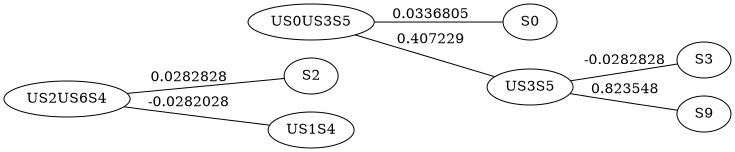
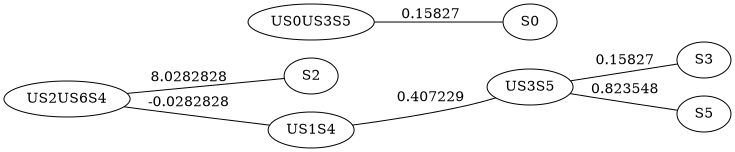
edge "US0US3S5" -- "S0": label "0.0336805" -> "0.15827"
edge "US0US3S5" -- "US3S5": now "US1S4" -- "US3S5"
edge "S3" -- "US3S5": label "-0.0282828" -> "0.15827"
edge "S2" -- "US2US6S4": label "0.0282828" -> "8.0282828"
edge "US2US6S4" -- "US1S4": label "-0.0282028" -> "-0.0282828"
node "S9": label "S9" -> "S5"
